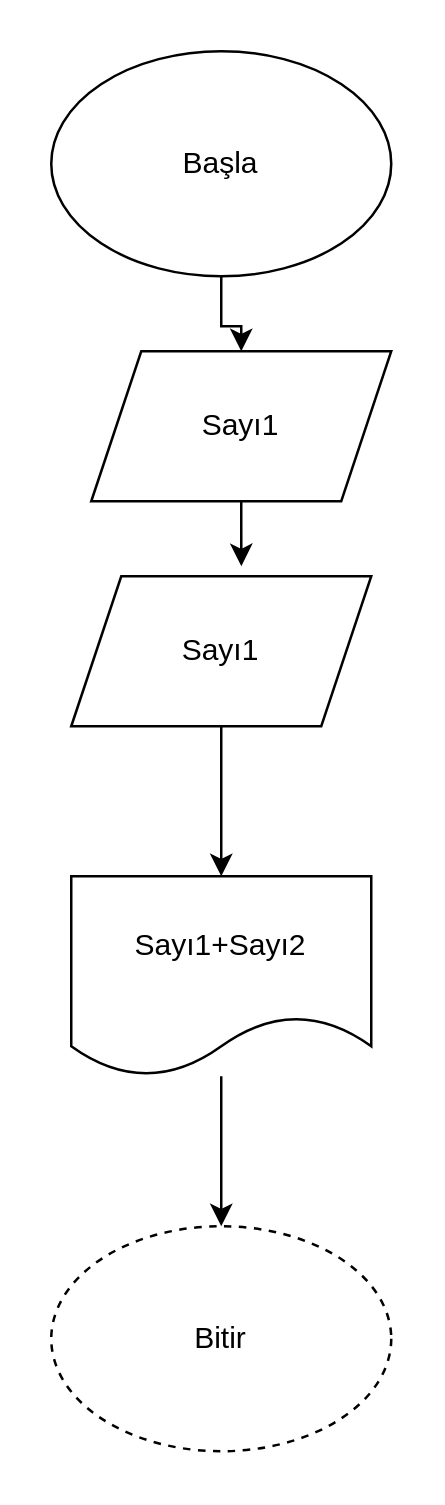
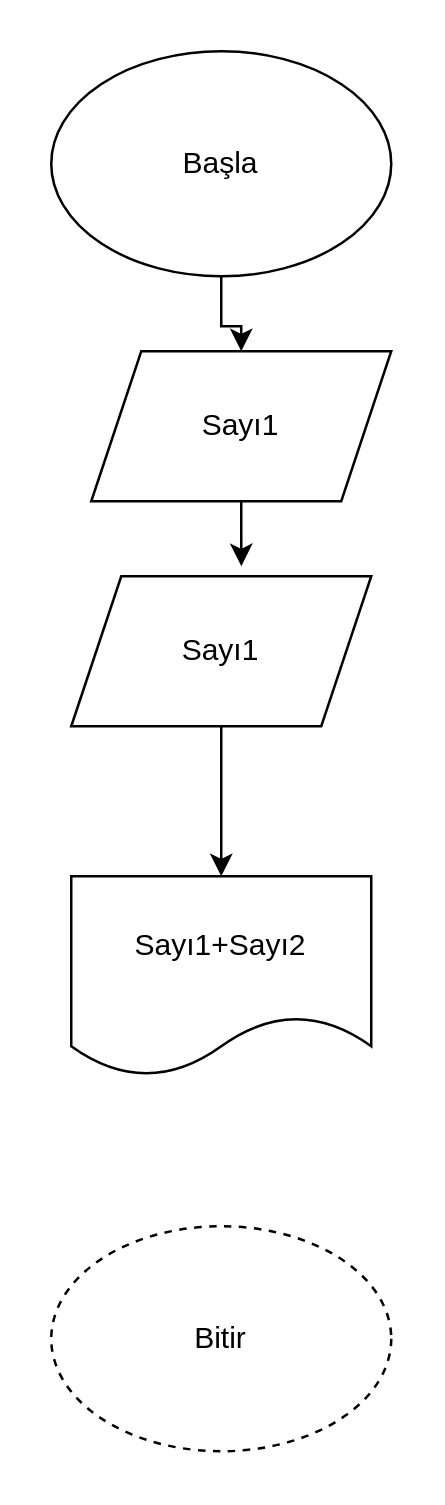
edge "Sayı1+Sayı2" -> "Bitir": removed
